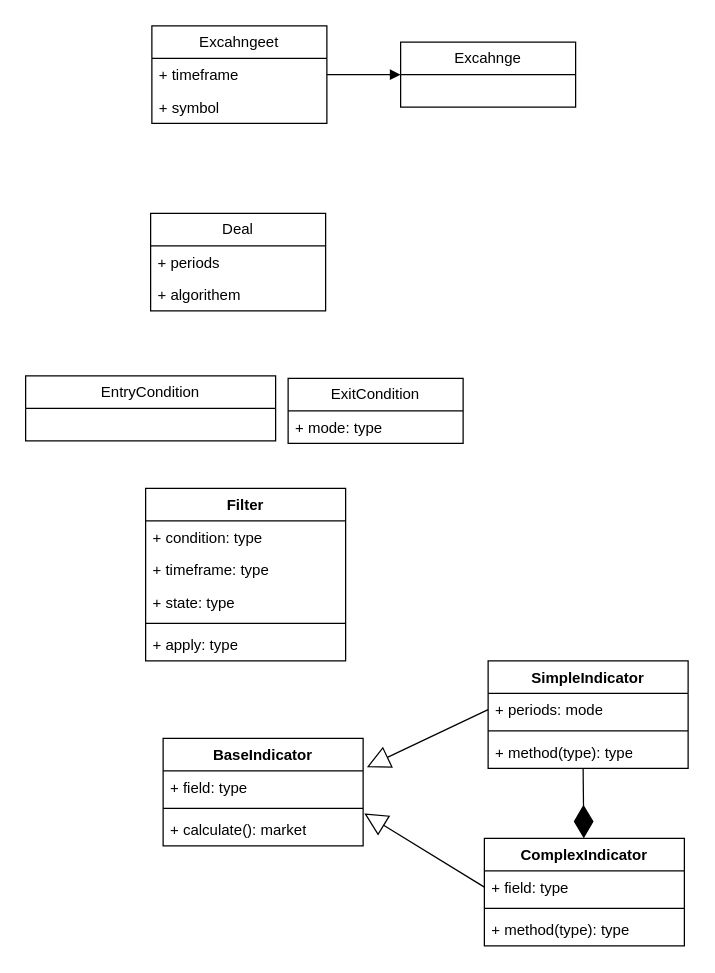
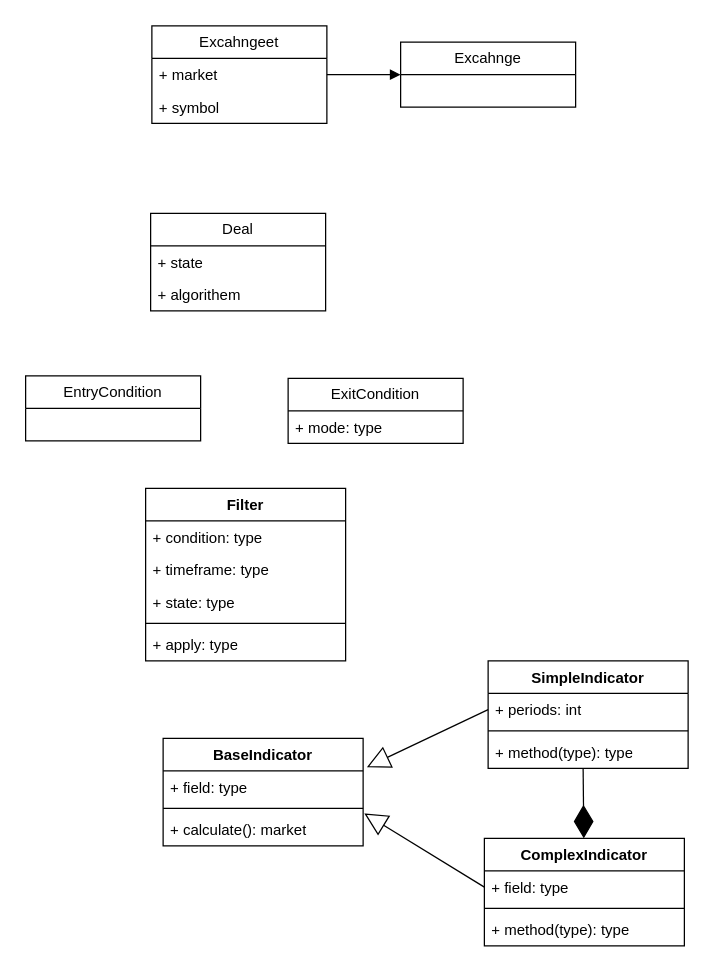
node "+ timeframe": label "+ timeframe" -> "+ market"
node "+ periods": label "+ periods" -> "+ state"
node "EntryCondition": size 250x65 -> 175x65
node "+ periods: mode": label "+ periods: mode" -> "+ periods: int"
